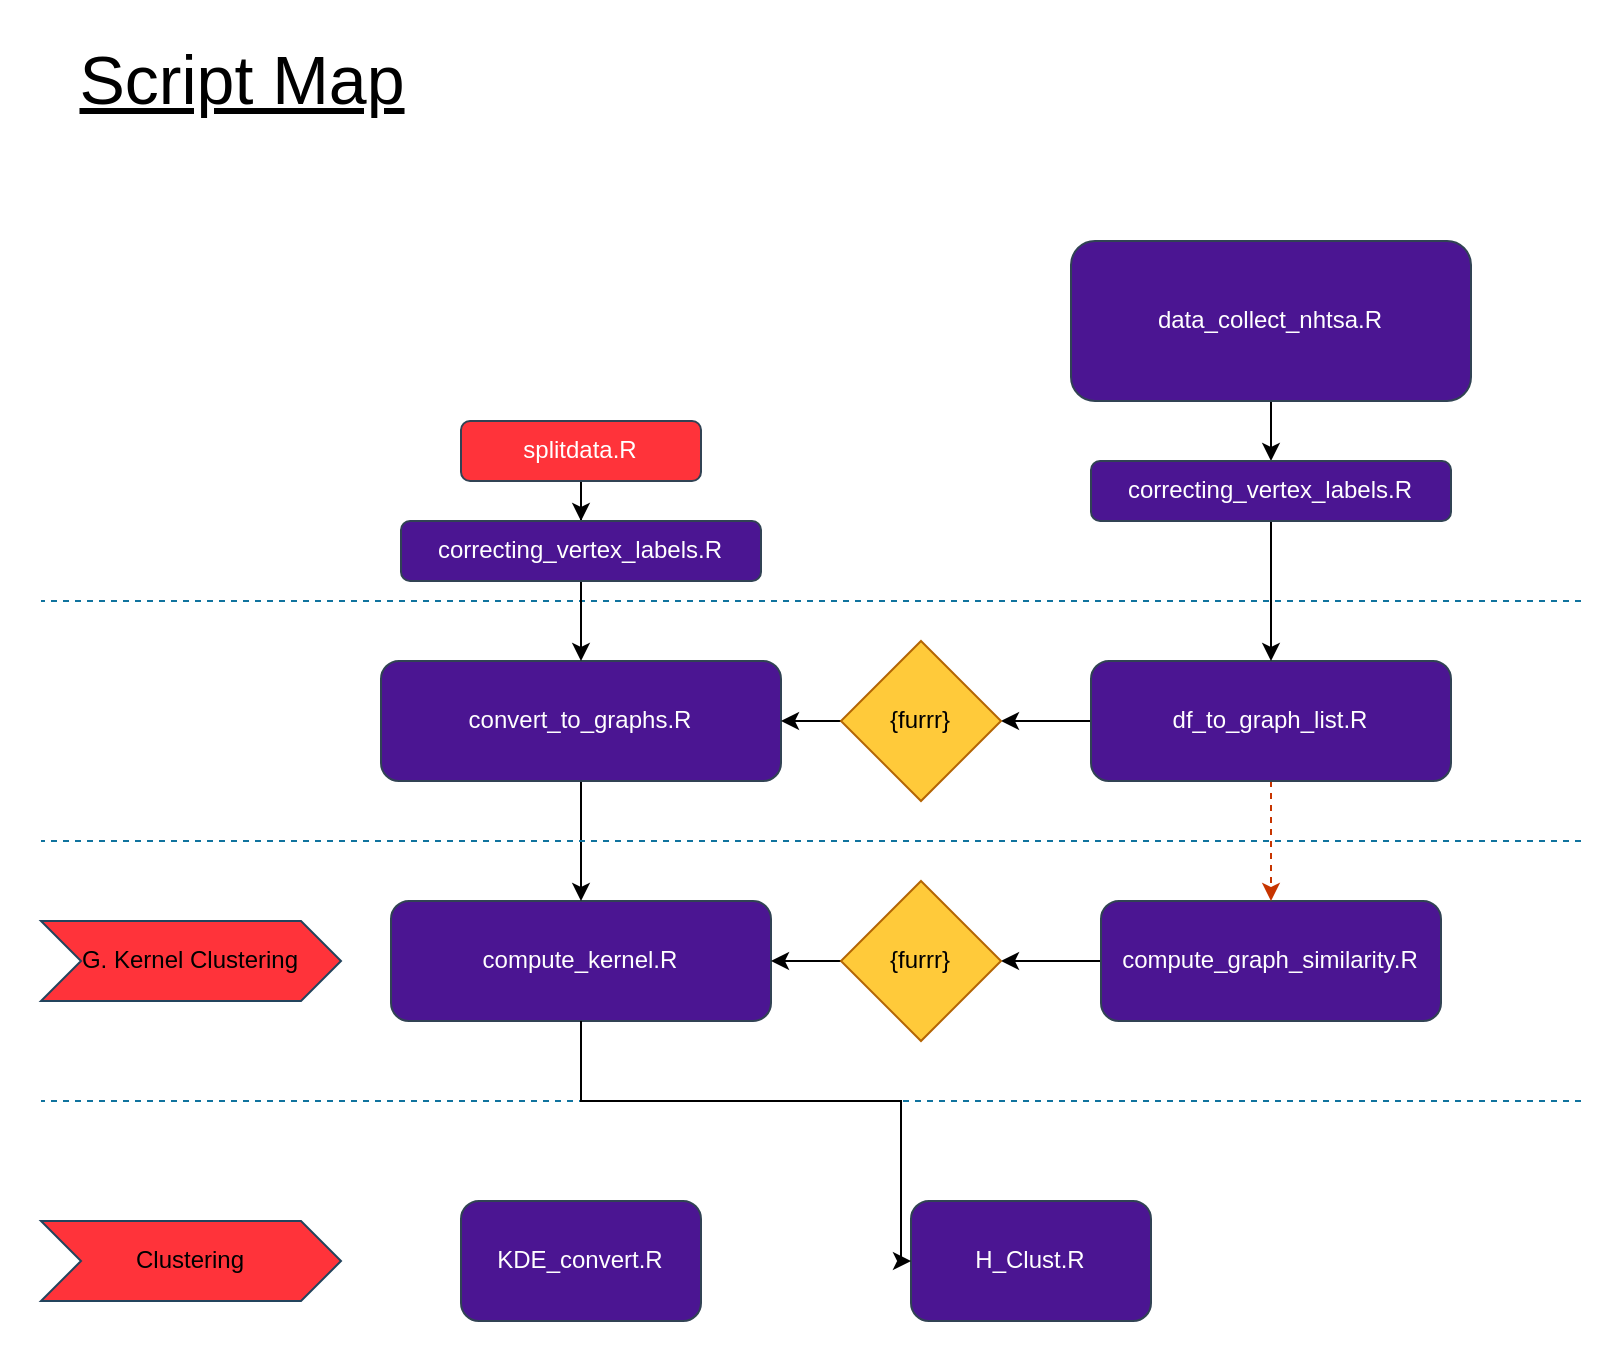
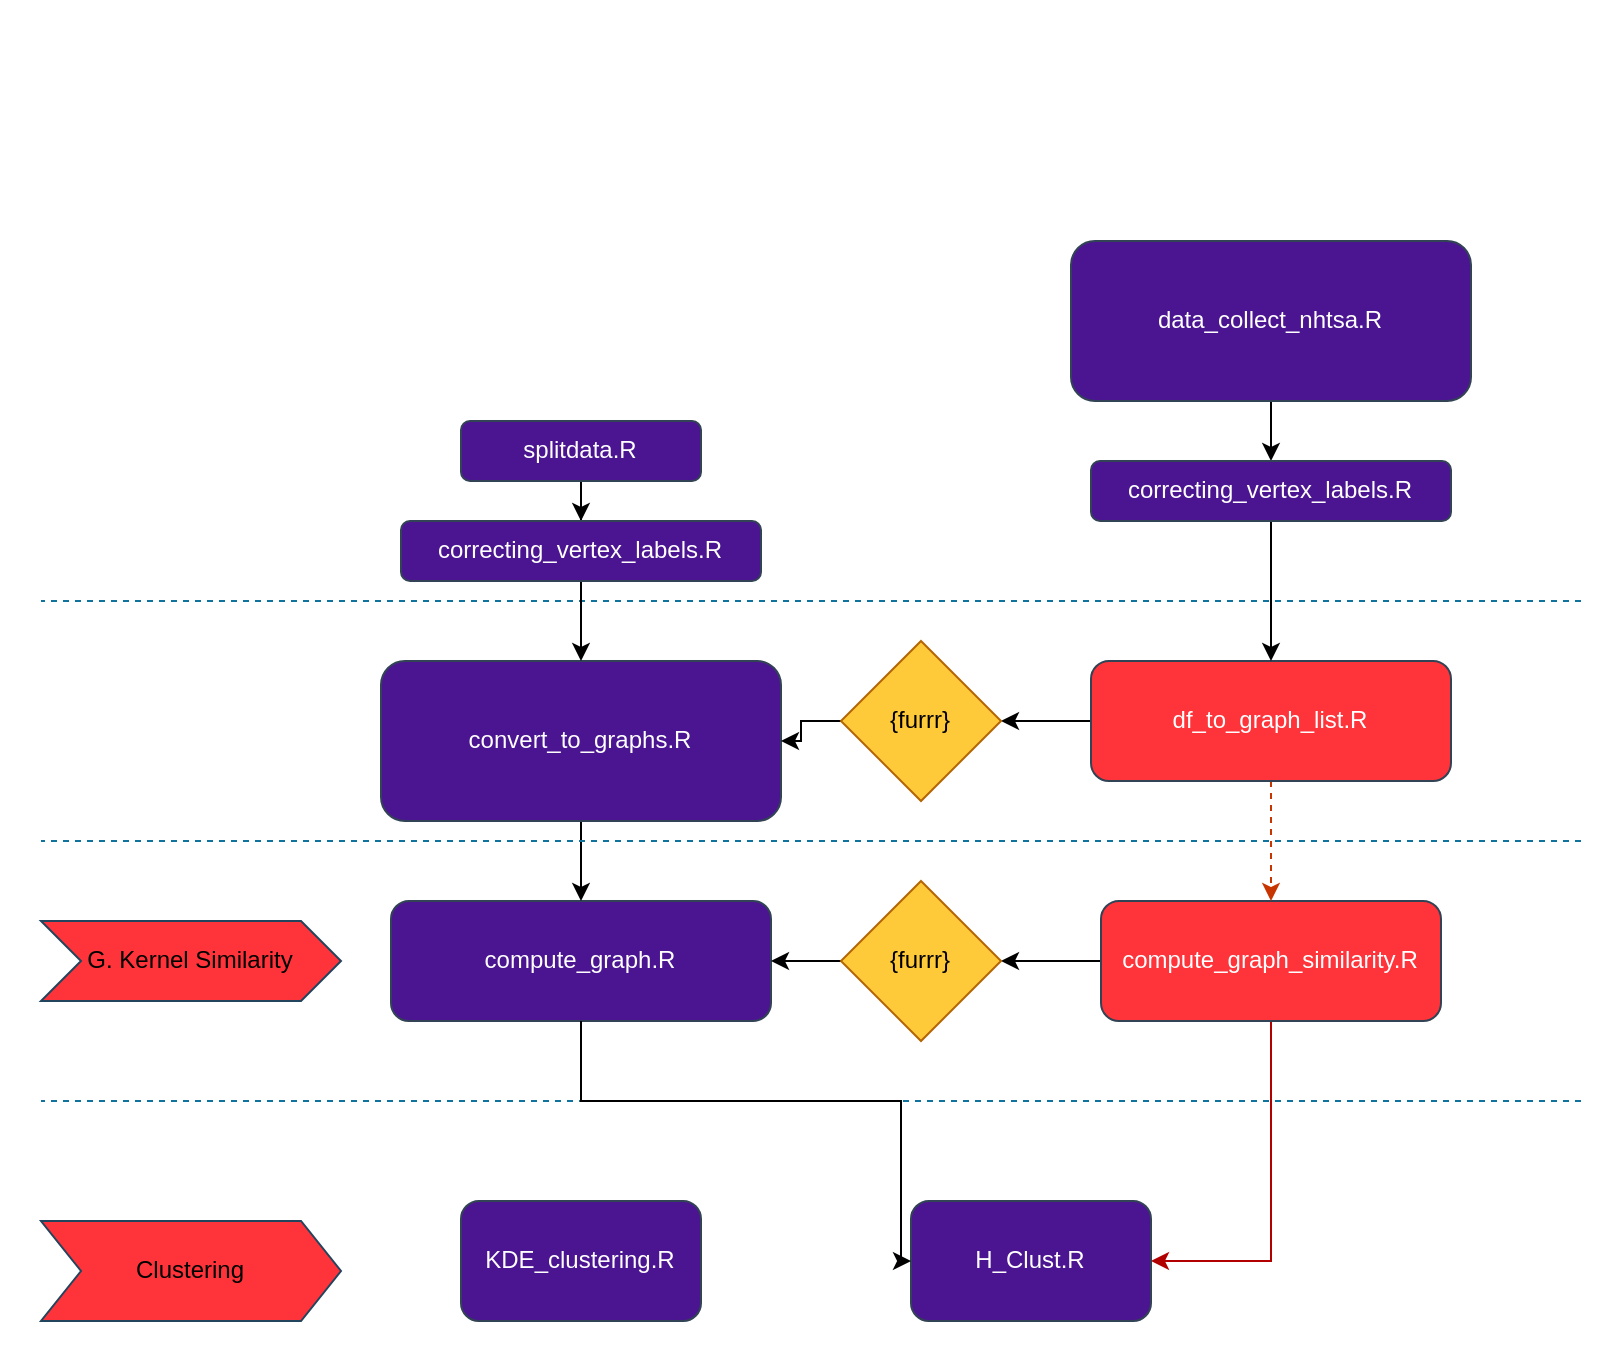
node "Script Map": removed
node "splitdata.R": fillcolor #ff333a -> #4b1592
node "convert_to_graphs.R": size 400x120 -> 400x160
node "df_to_graph_list.R": fillcolor #4b1592 -> #ff333a
node "G. Kernel Clustering": label "G. Kernel Clustering" -> "G. Kernel Similarity"
node "compute_kernel.R": label "compute_kernel.R" -> "compute_graph.R"
node "compute_graph_similarity.R": fillcolor #4b1592 -> #ff333a
edge "compute_graph_similarity.R" -> "H_Clust.R": added
node "Clustering": size 300x80 -> 300x100
node "KDE_convert.R": label "KDE_convert.R" -> "KDE_clustering.R"
